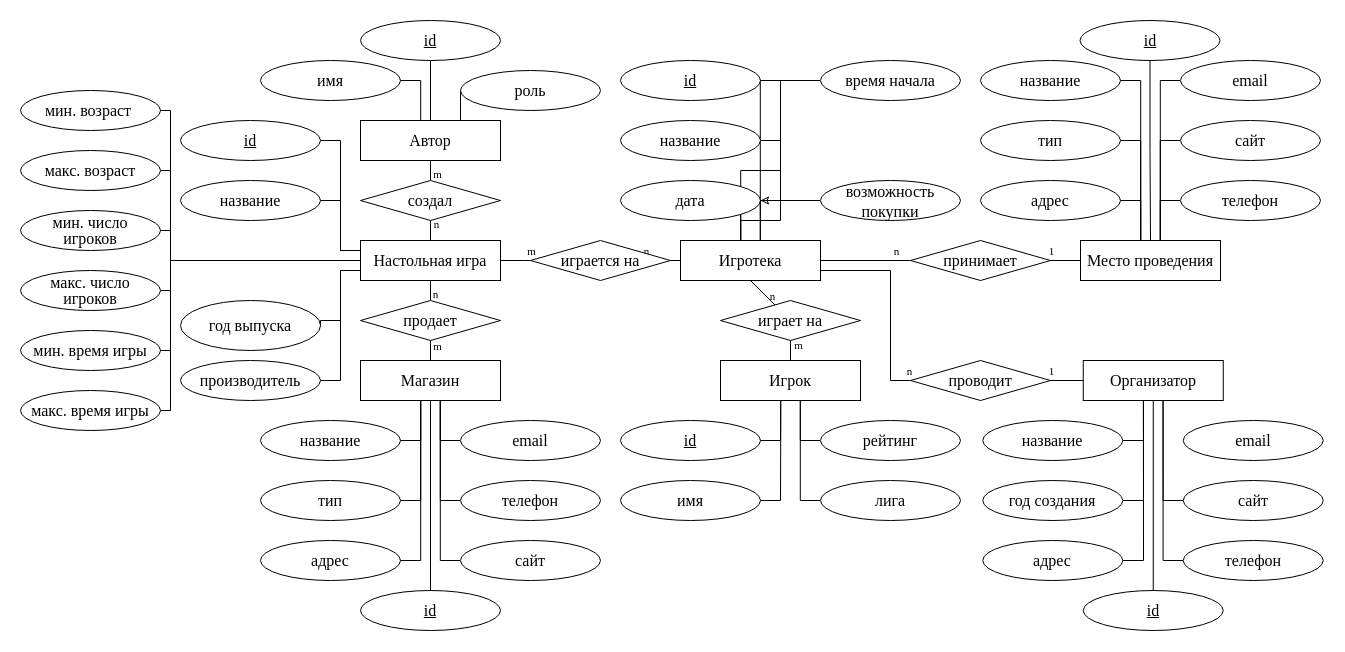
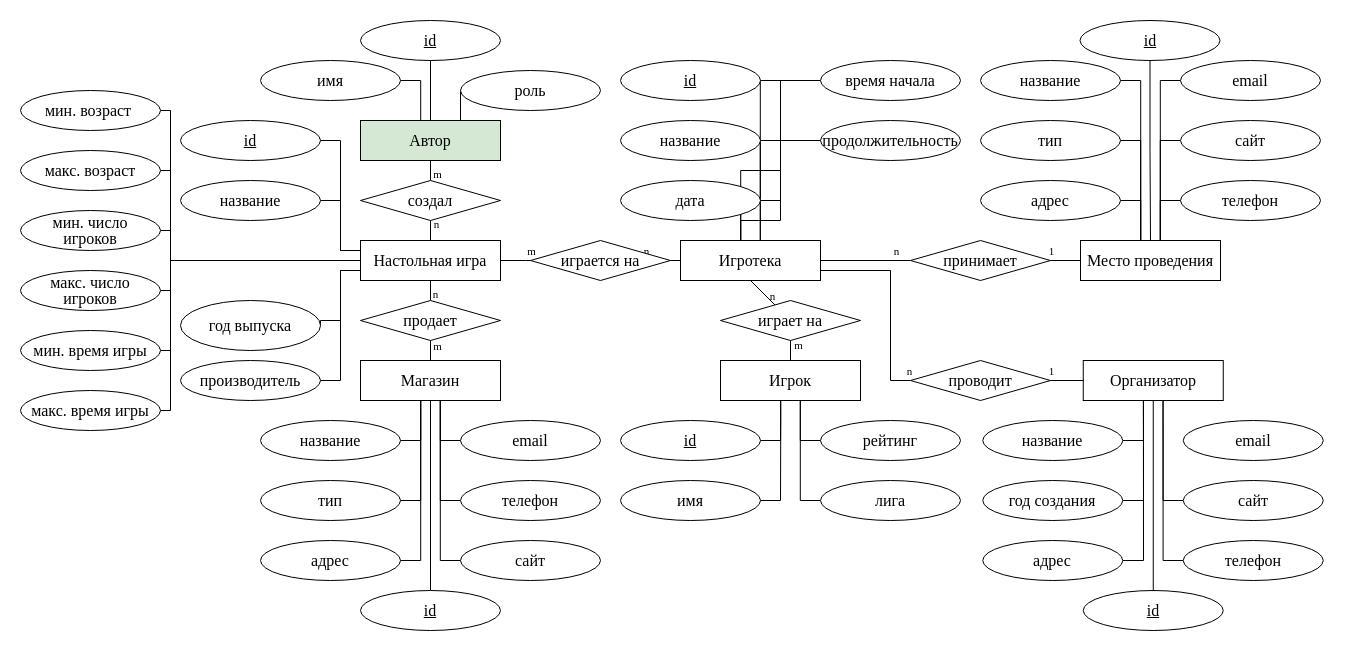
node "Автор": fillcolor #ffffff -> #d5e8d4
edge "продолжительность" -- "Игротека": added
node "продолжительность": added
edge "возможность покупки" -- "Игротека": removed
node "возможность покупки": removed
edge "Игротека" -> "дата": arrowhead classic -> none
